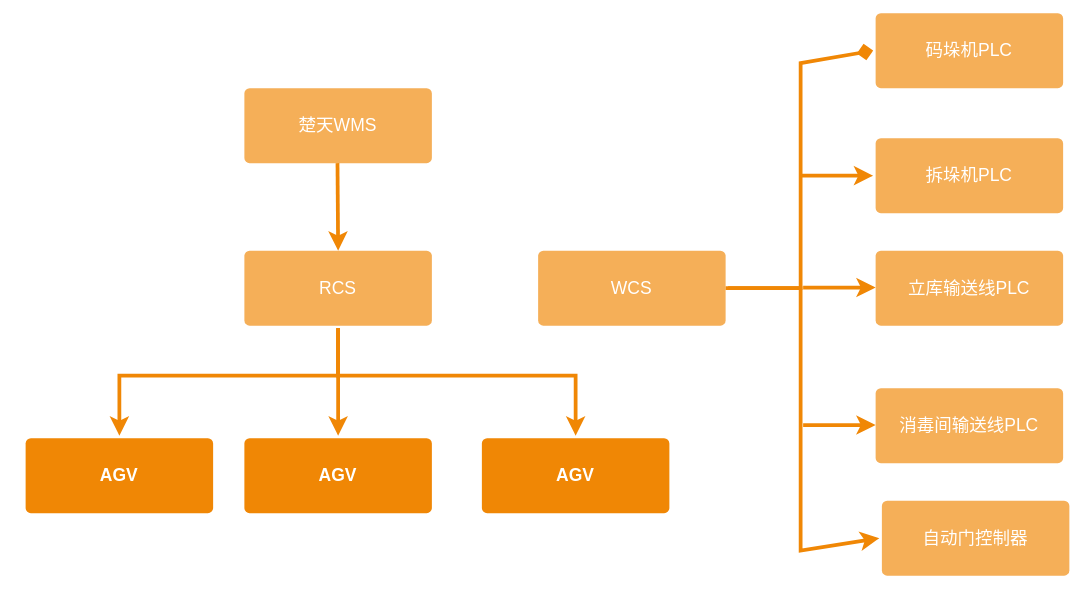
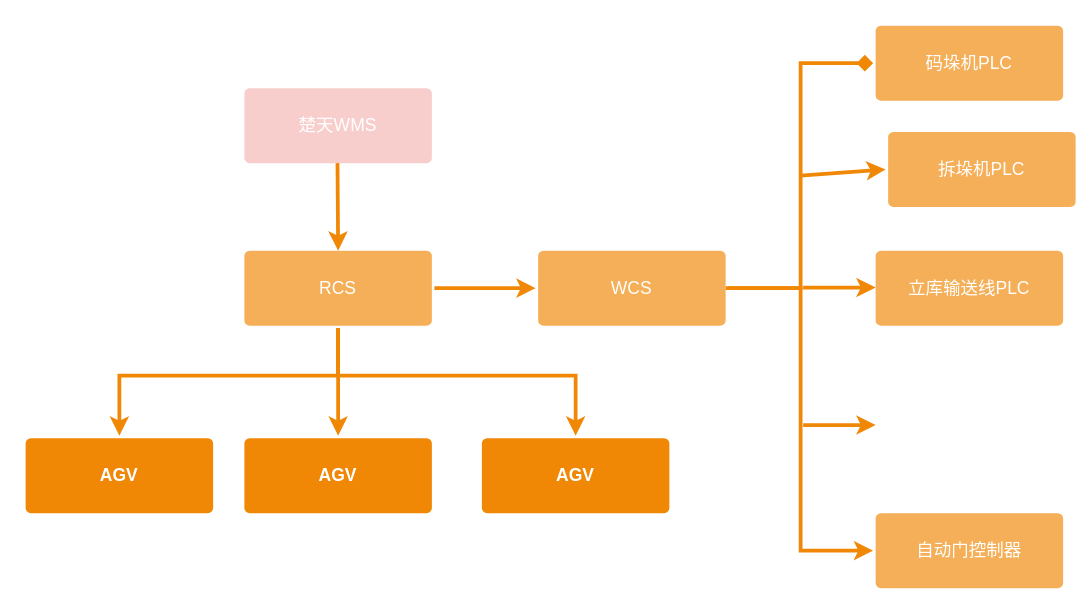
node "码垛机PLC": moved (969, 51) -> (969, 63)
node "楚天WMS": fillcolor #f5af58 -> #f8cecc
node "拆垛机PLC": moved (969, 176) -> (982, 169)
edge "RCS" -> "WCS": added
node "消毒间输送线PLC": fillcolor #f5af58 -> #ffffff
node "自动门控制器": moved (976, 538) -> (969, 551)
